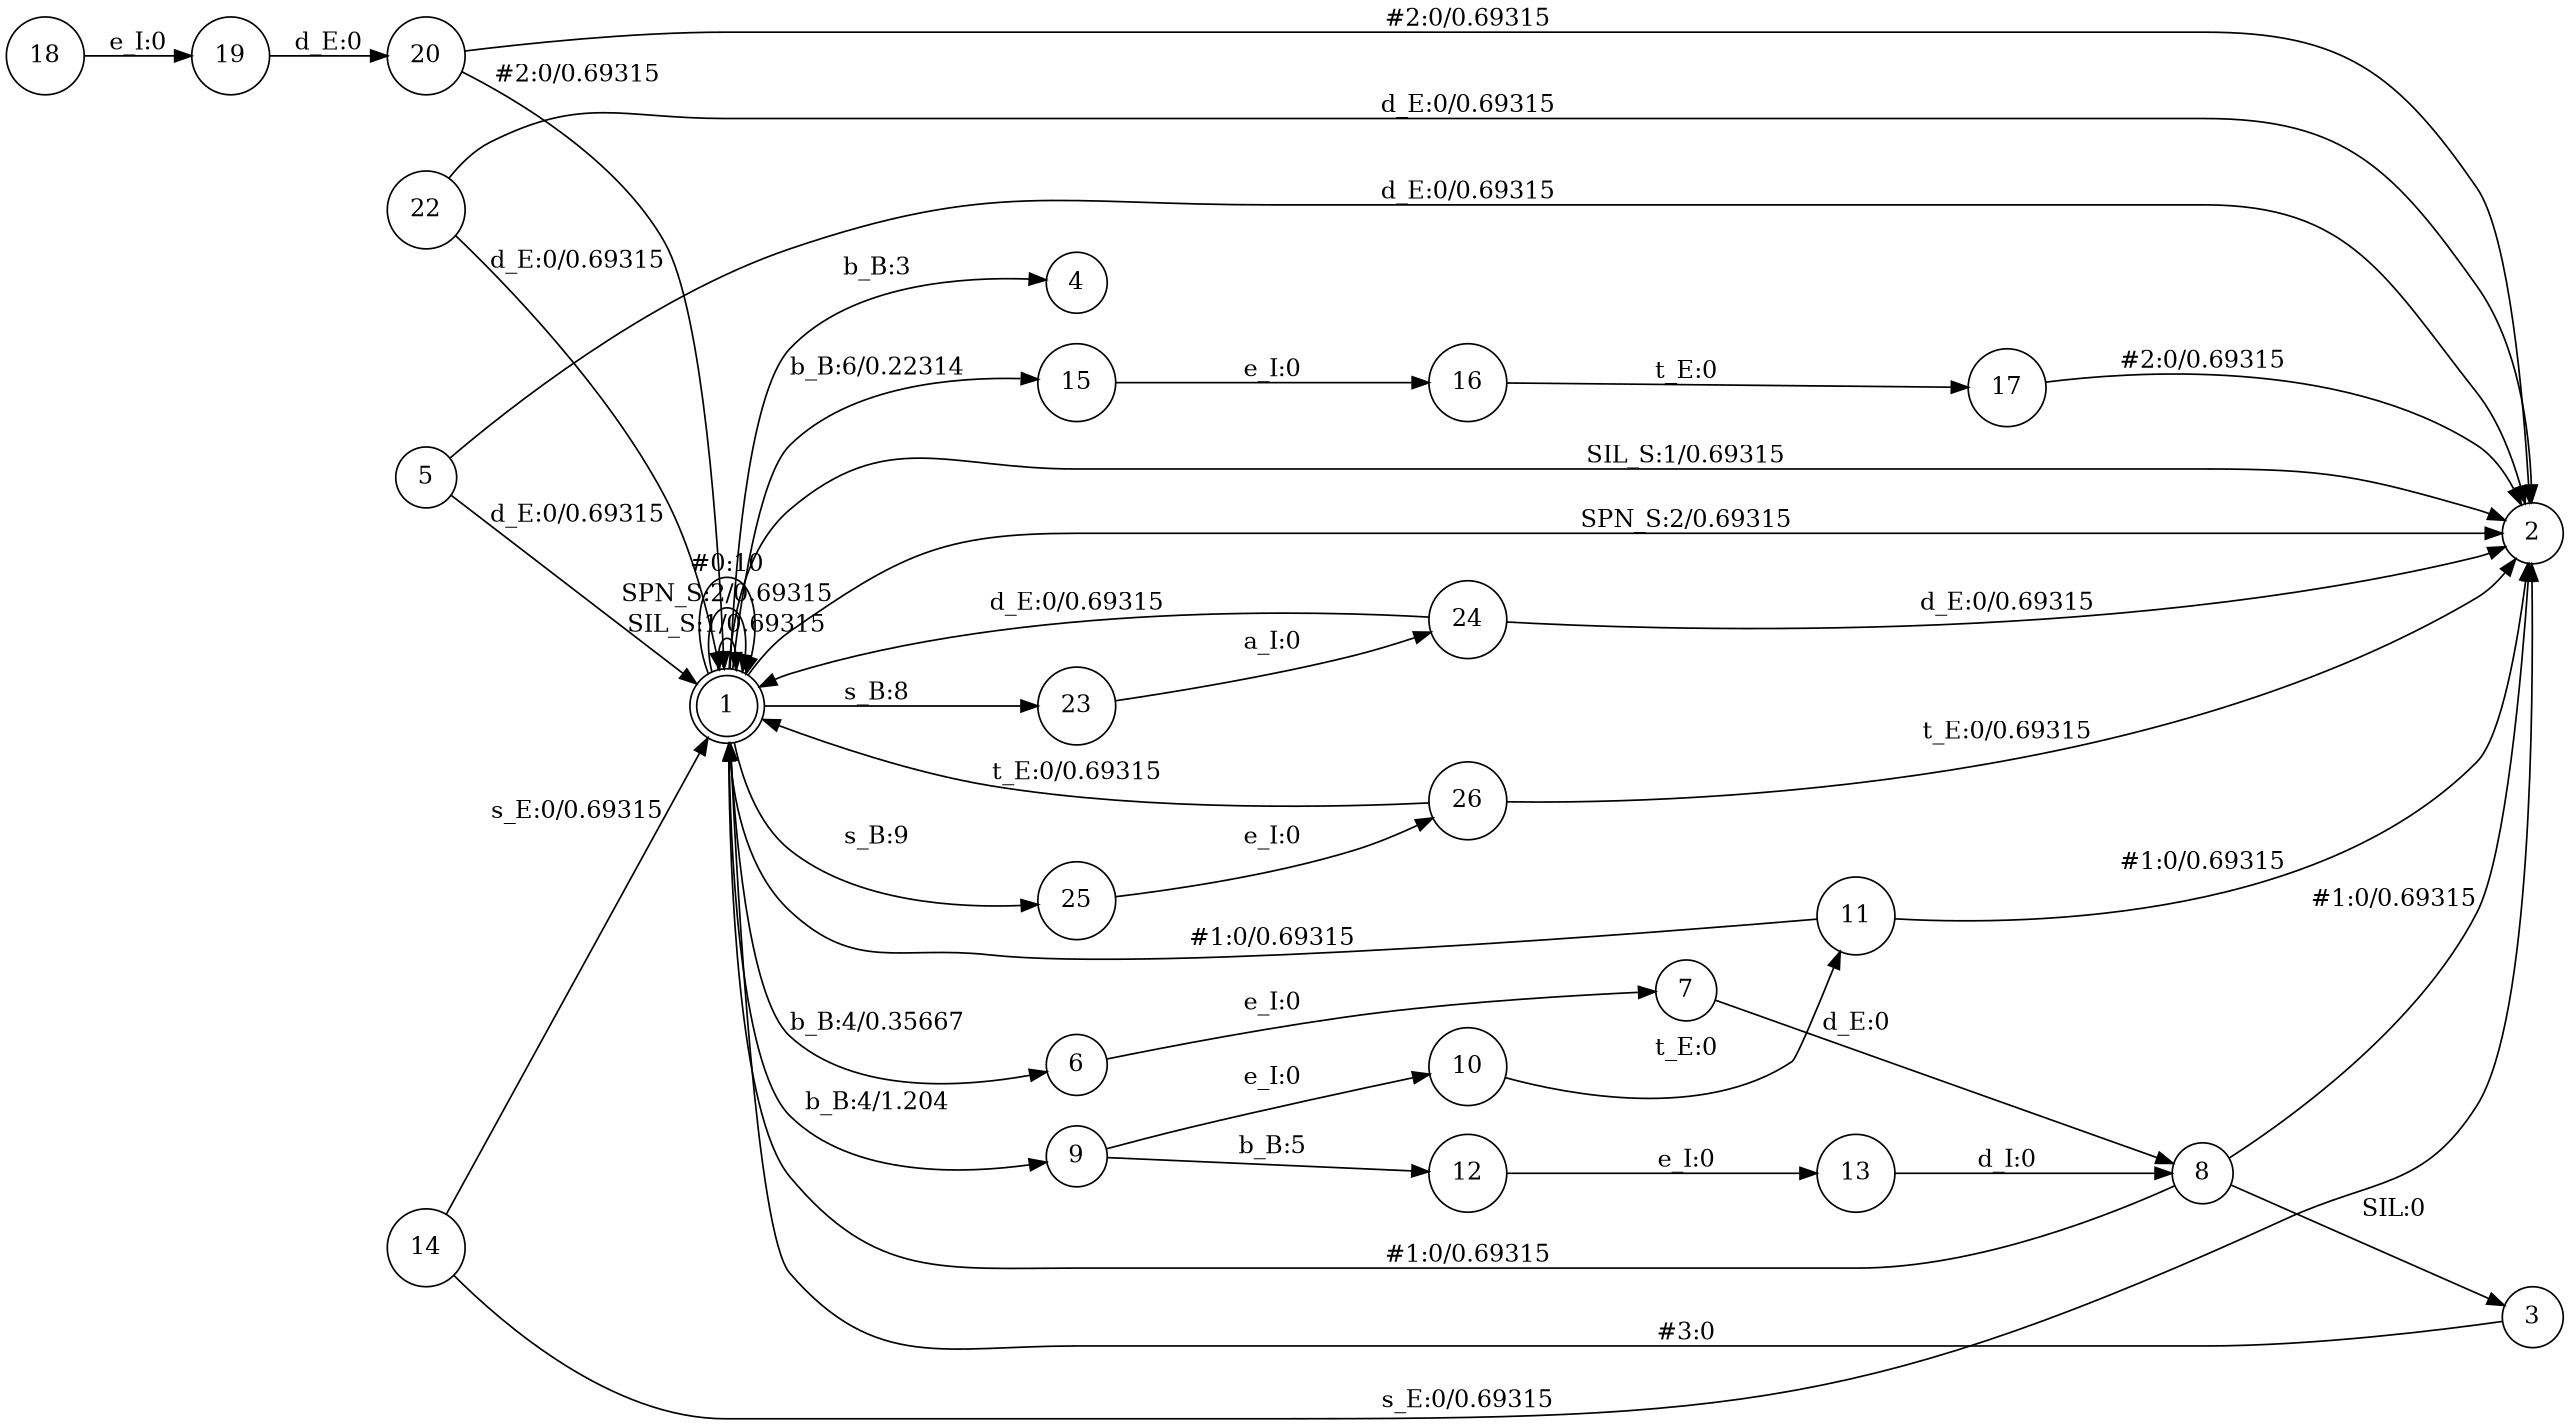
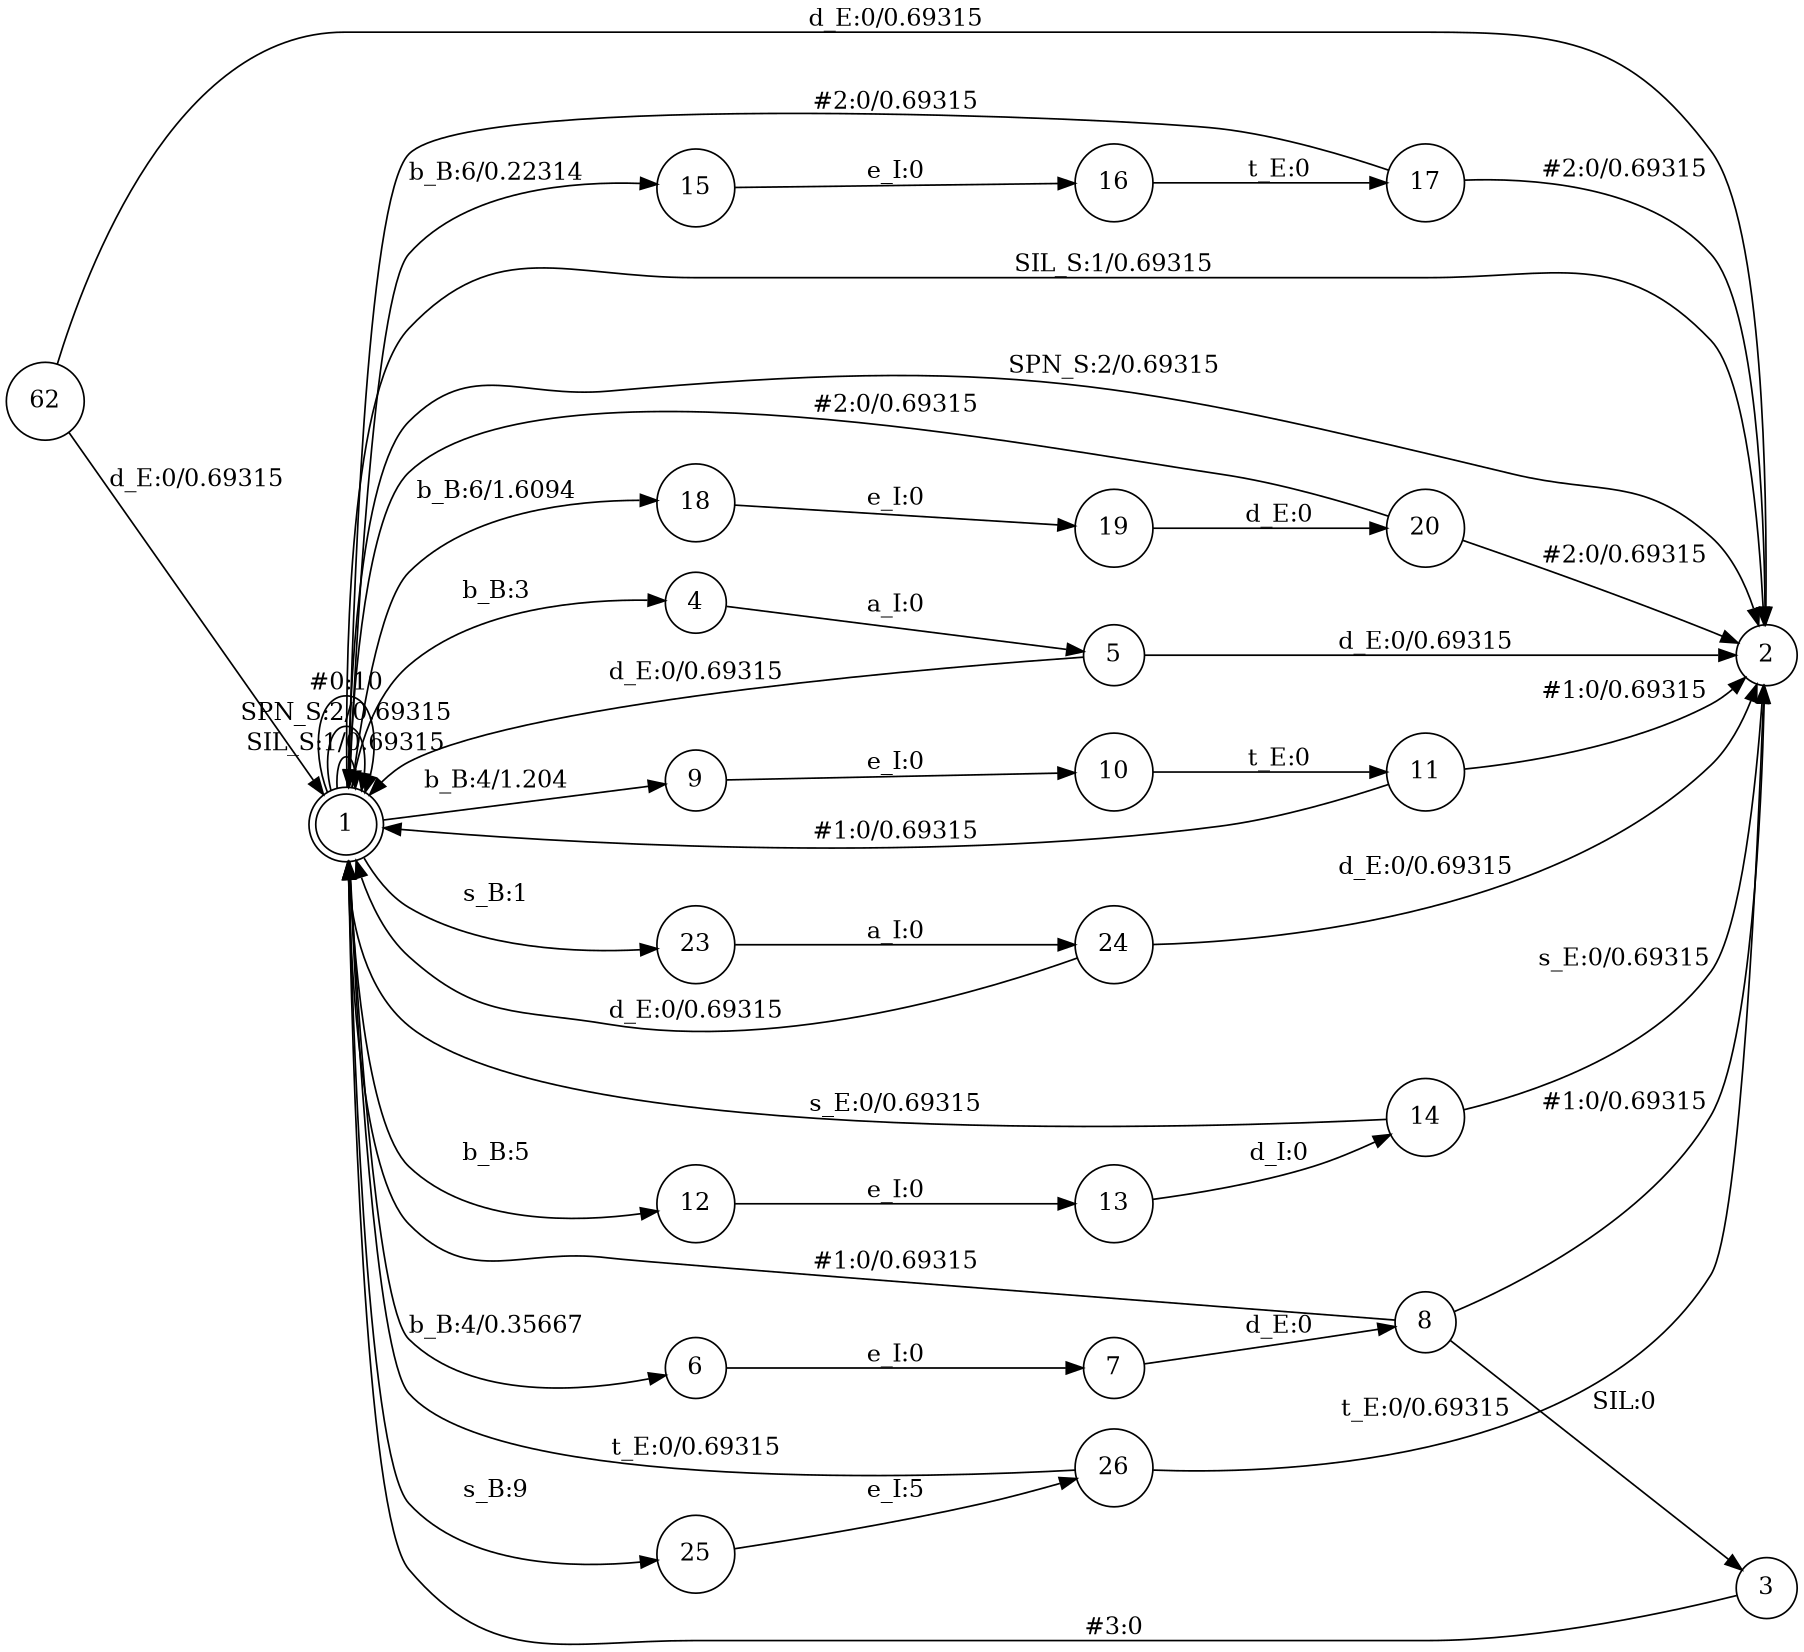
edge "17" -> "1": added, label "#2:0/0.69315"
node "22": label "22" -> "62"
edge "1" -> "18": added, label "b_B:6/1.6094"
edge "4" -> "5": added, label "a_I:0"
edge "1" -> "23": label "s_B:8" -> "s_B:1"
edge "25" -> "26": label "e_I:0" -> "e_I:5"
edge "9" -> "12": now "1" -> "12"
edge "13" -> "8": now "13" -> "14"
